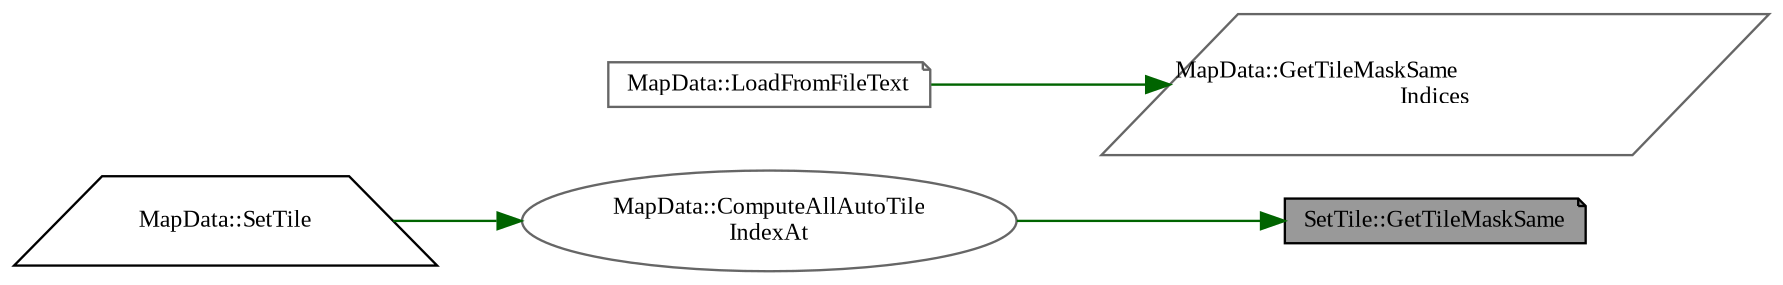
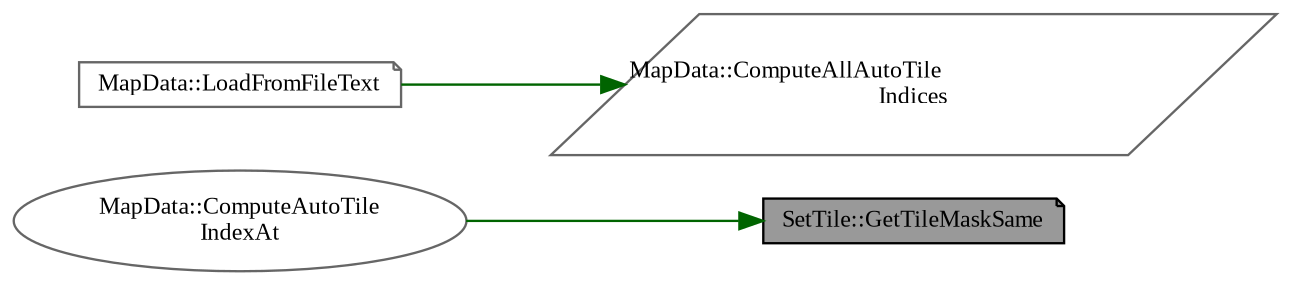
node "MapData::GetTileMaskSame Indices": label "MapData::GetTileMaskSame Indices" -> "MapData::ComputeAllAutoTile Indices"
node "MapData::SetTile": removed
node "MapData::ComputeAllAutoTile IndexAt": label "MapData::ComputeAllAutoTile IndexAt" -> "MapData::ComputeAutoTile IndexAt"
